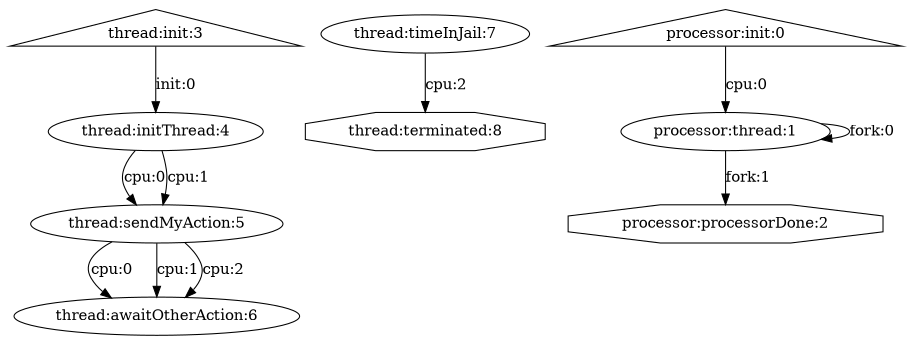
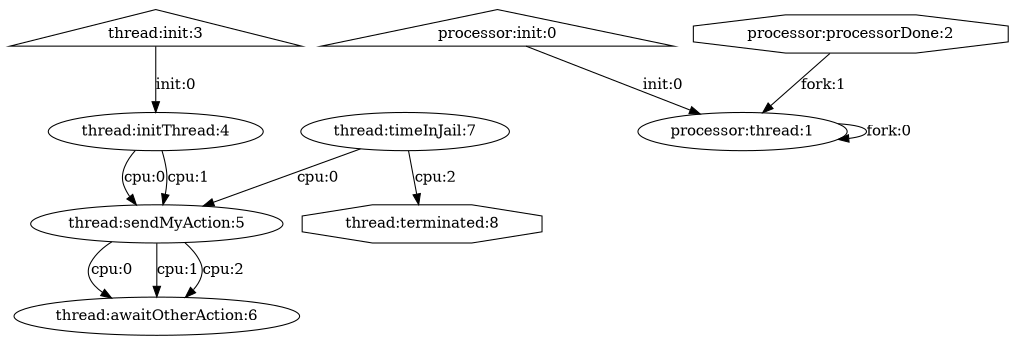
edge "processor:init:0" -> "processor:thread:1": label "cpu:0" -> "init:0"
edge "processor:thread:1" -> "processor:processorDone:2": reversed
edge "thread:timeInJail:7" -> "thread:sendMyAction:5": added, label "cpu:0"
